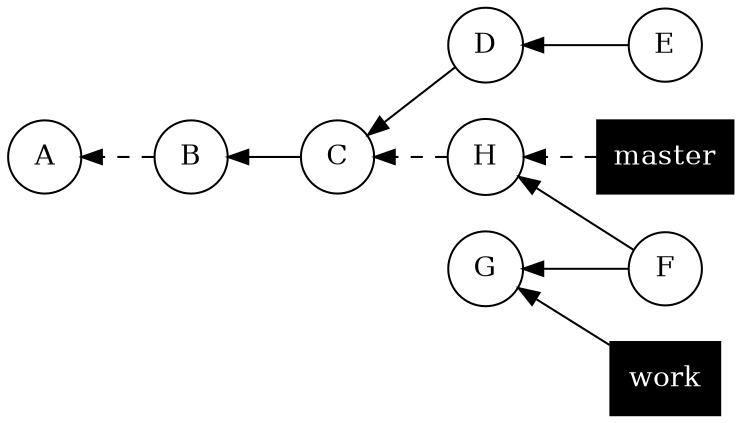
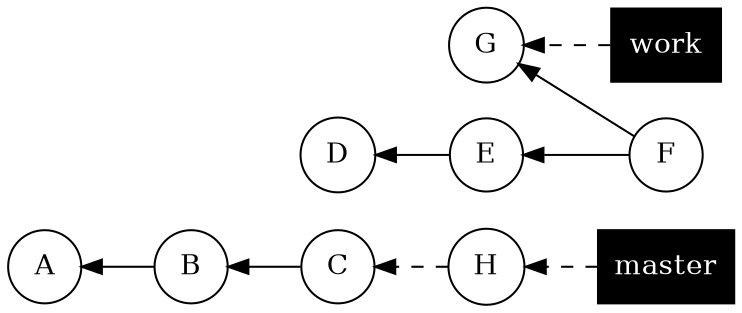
edge "D" -> "C": removed
edge "B" -> "A": style dashed -> solid
edge "F" -> "H": now "F" -> "E"
edge "work" -> "G": style solid -> dashed
